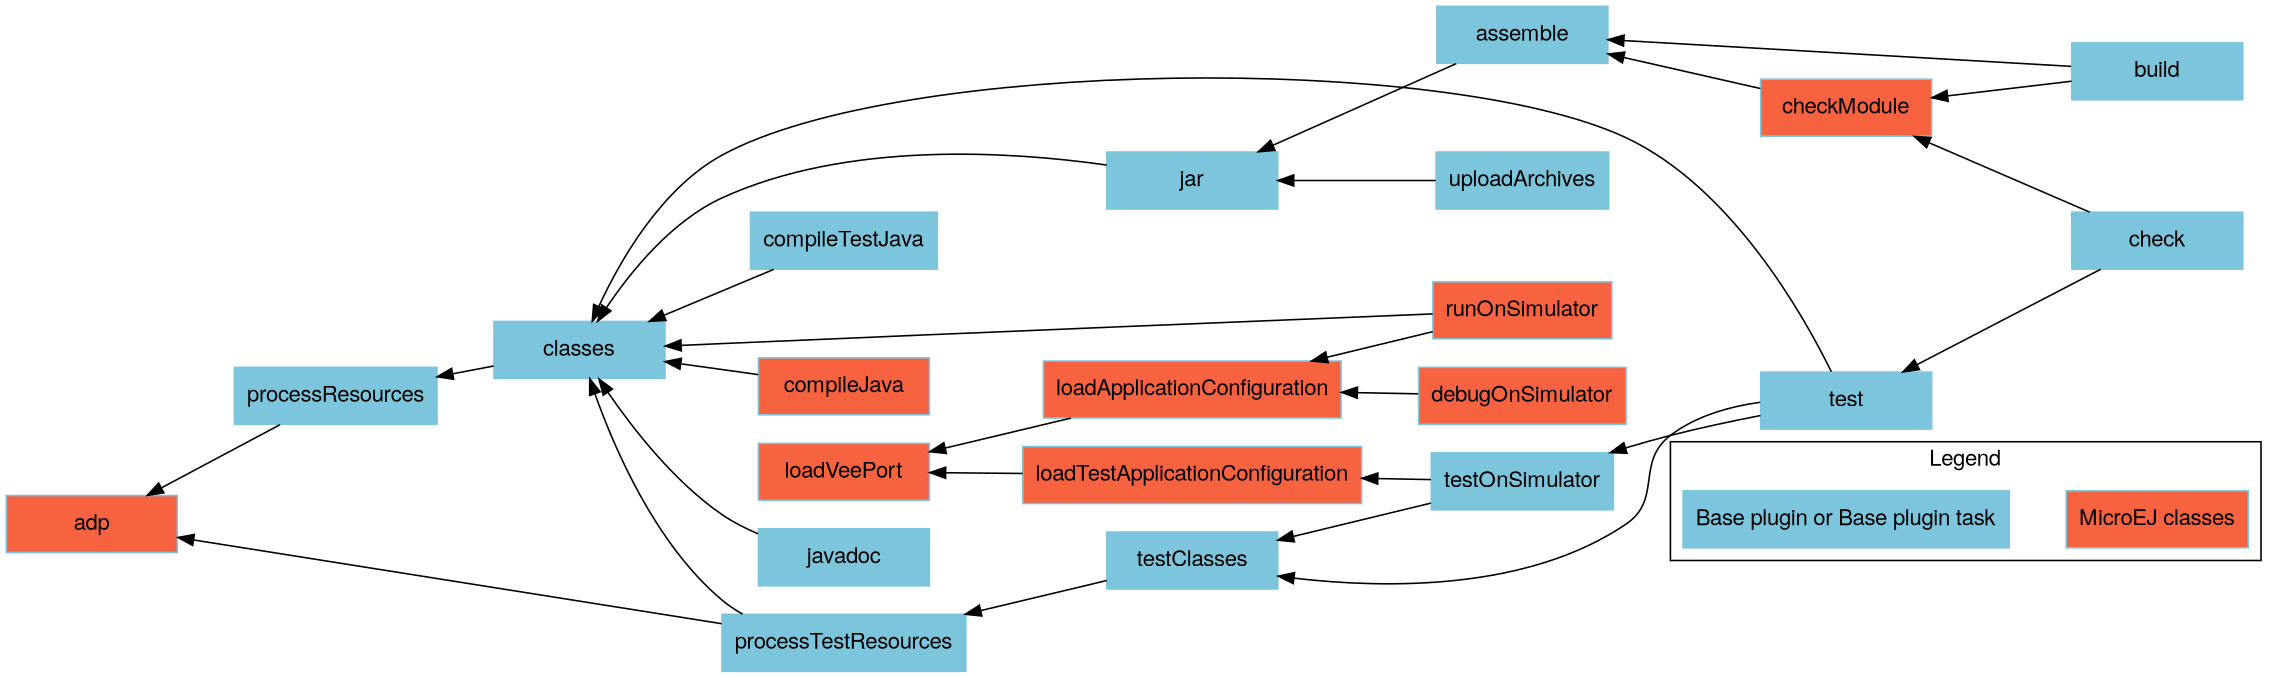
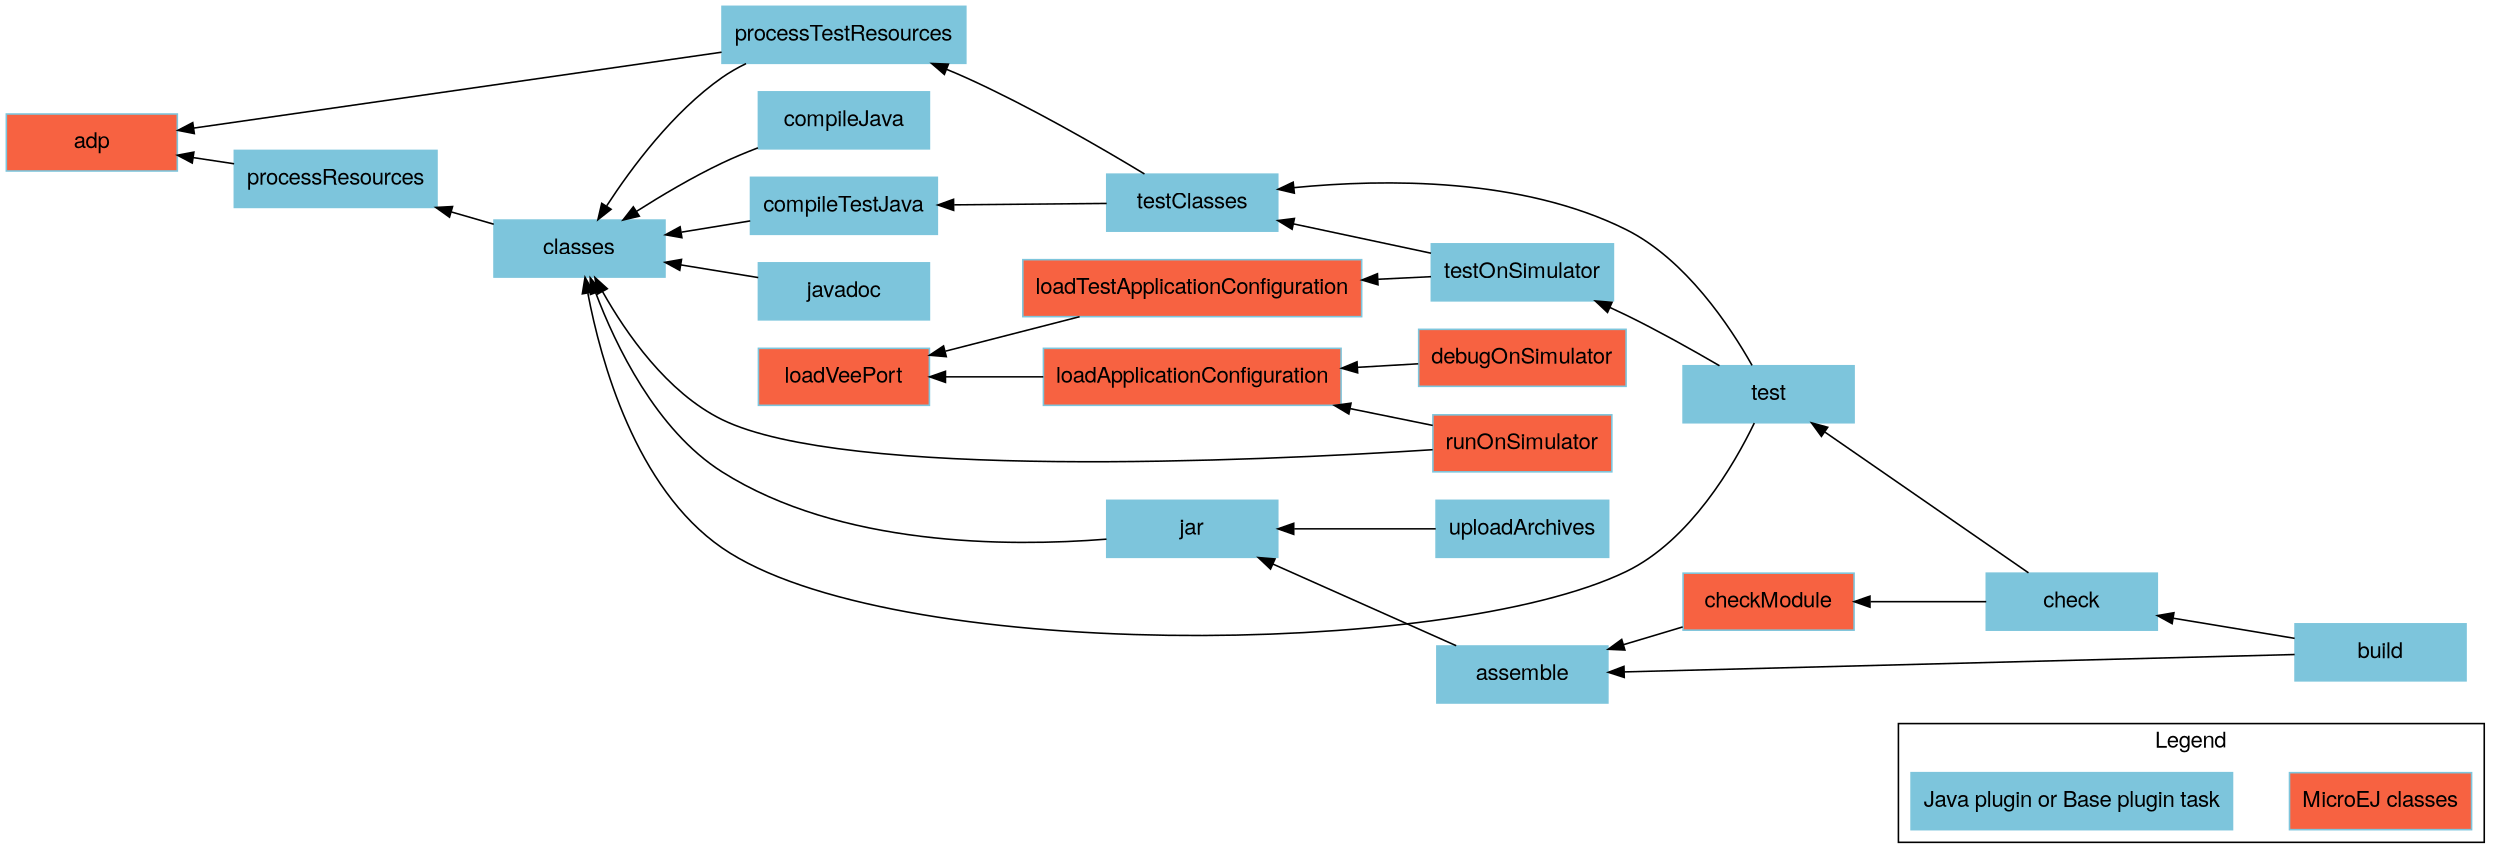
edge "build" -> "checkModule": now "build" -> "check"
edge "testClasses" -> "compileTestJava": added
node "compileJava": fillcolor #f76241 -> #7dc5dc
node "Base plugin or Base plugin task": label "Base plugin or Base plugin task" -> "Java plugin or Base plugin task"
